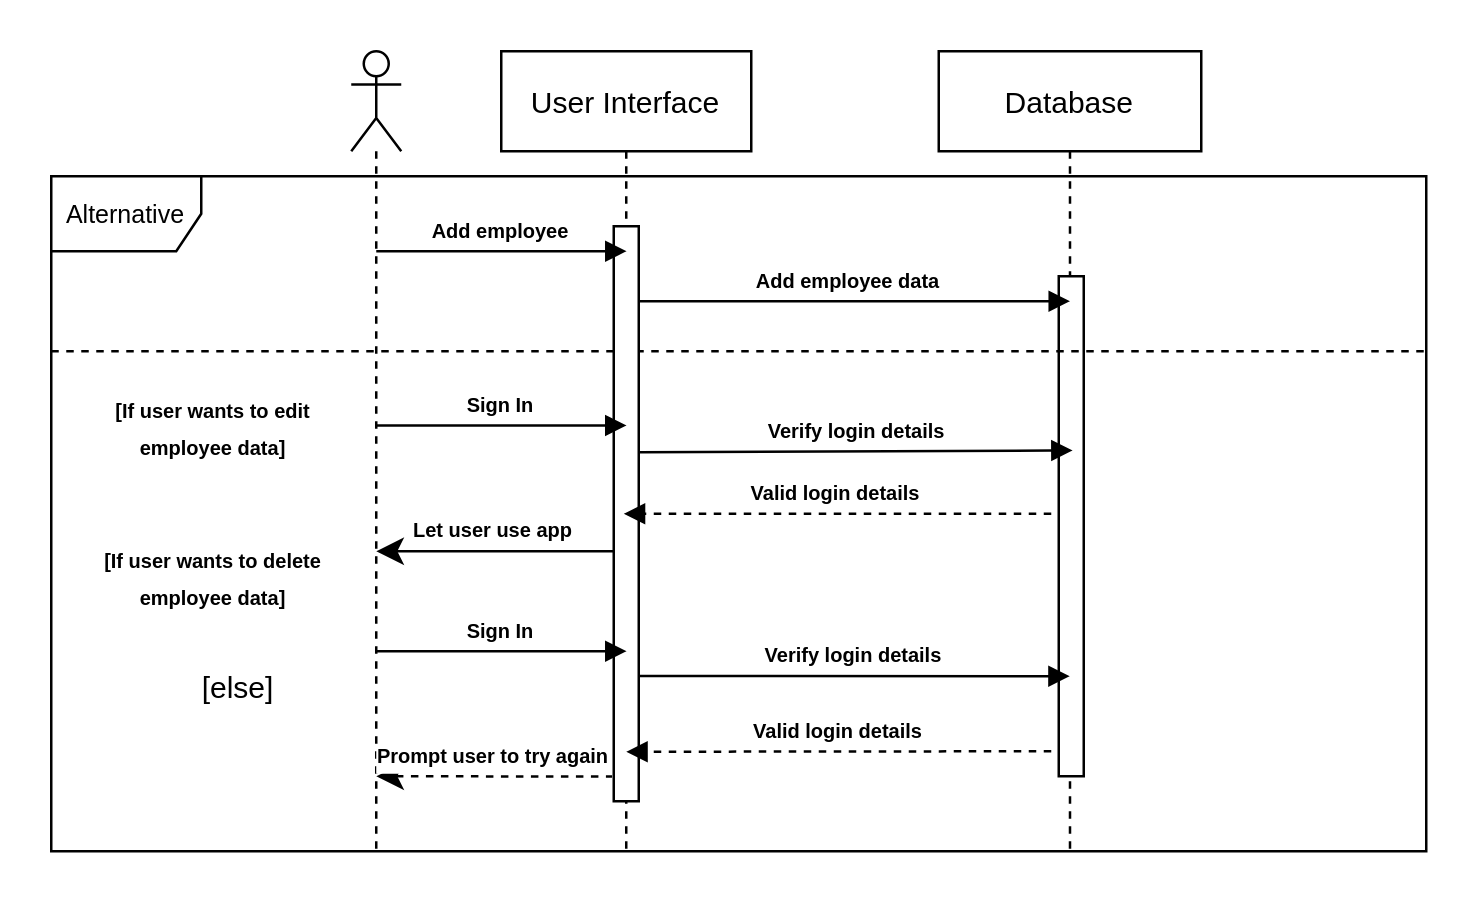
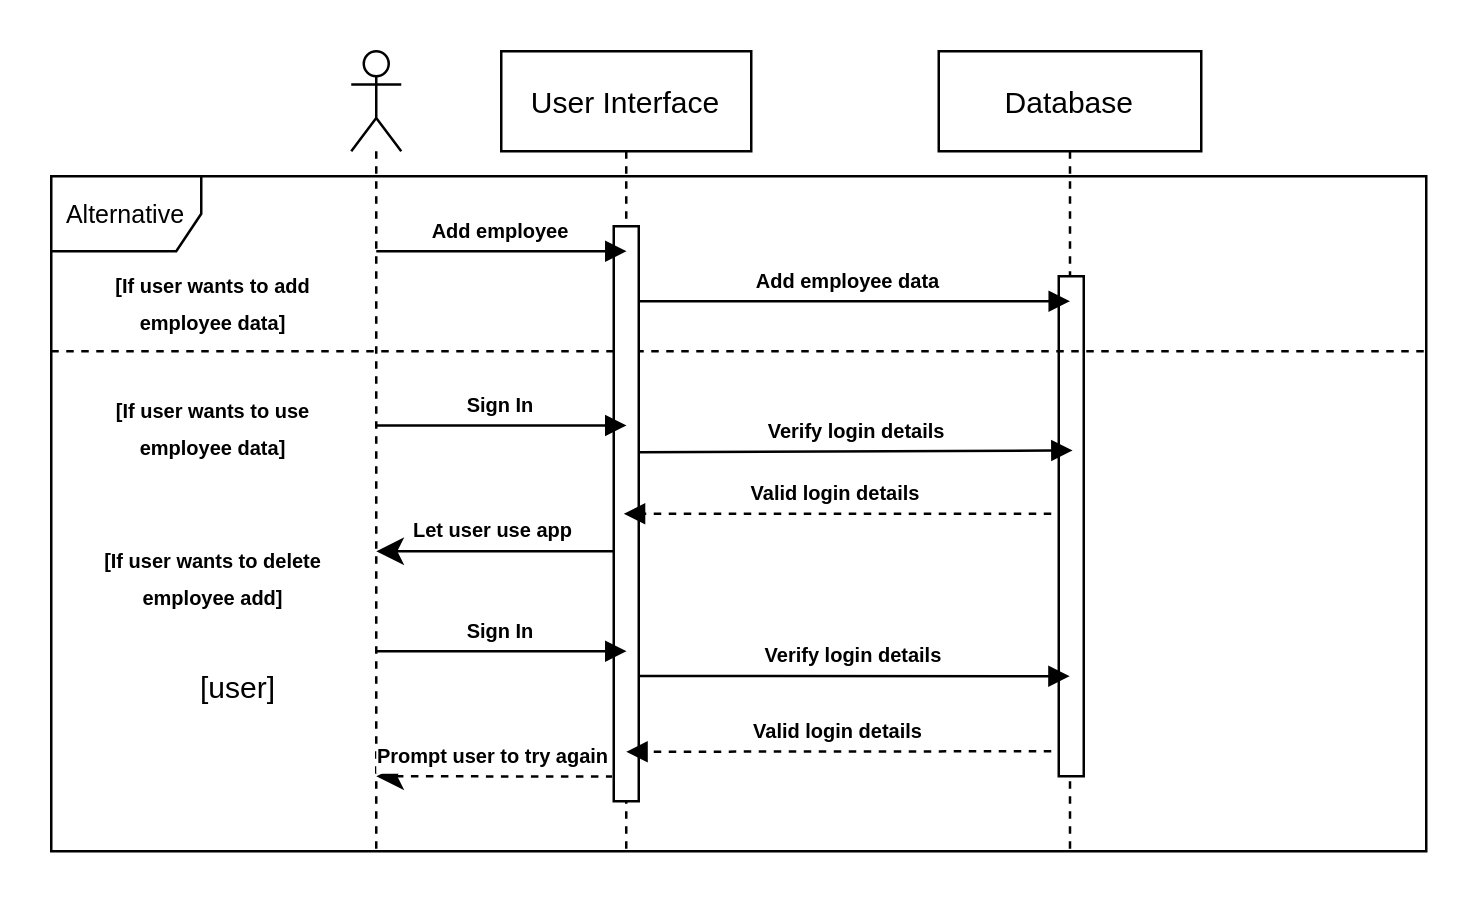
node "[If user wants to add employee data]": added
node "[If user wants to edit employee data]": label "[If user wants to edit employee data]" -> "[If user wants to use employee data]"
node "[If user wants to delete employee data]": label "[If user wants to delete employee data]" -> "[If user wants to delete employee add]"
node "[else]": label "[else]" -> "[user]"
